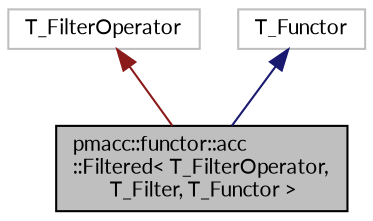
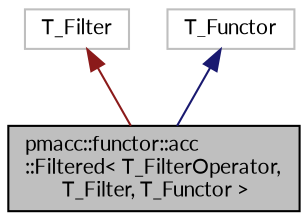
node "T_FilterOperator": label "T_FilterOperator" -> "T_Filter"
